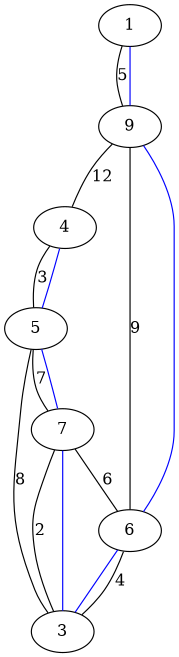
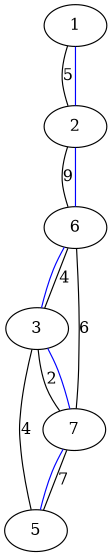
node "9": label "9" -> "2"
node "4": removed
edge "5" -- "3": label "8" -> "4"
